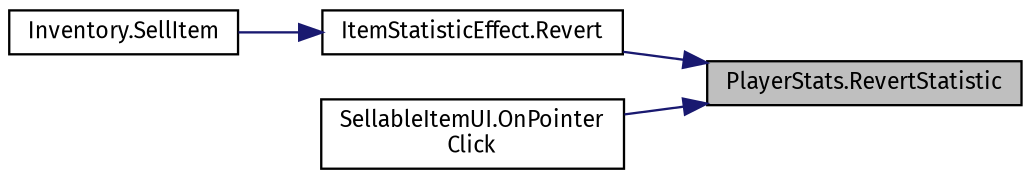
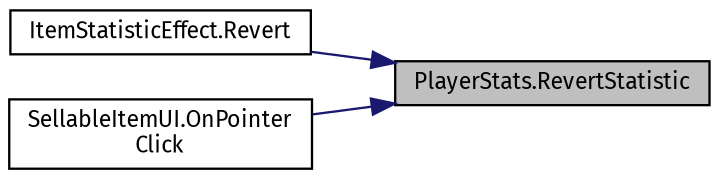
node "Inventory.SellItem": removed
